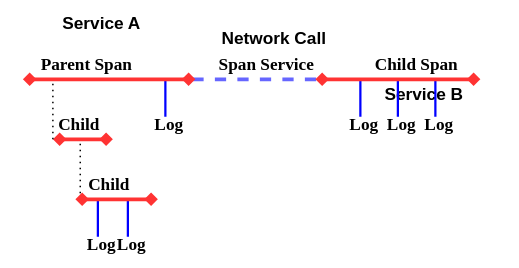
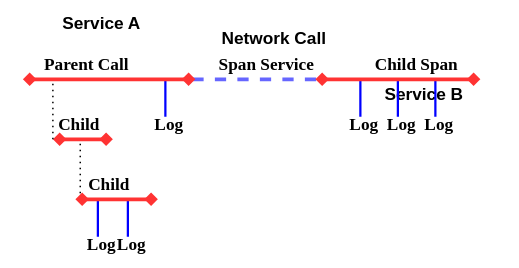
node "Parent Span": label "Parent Span" -> "Parent Call"
